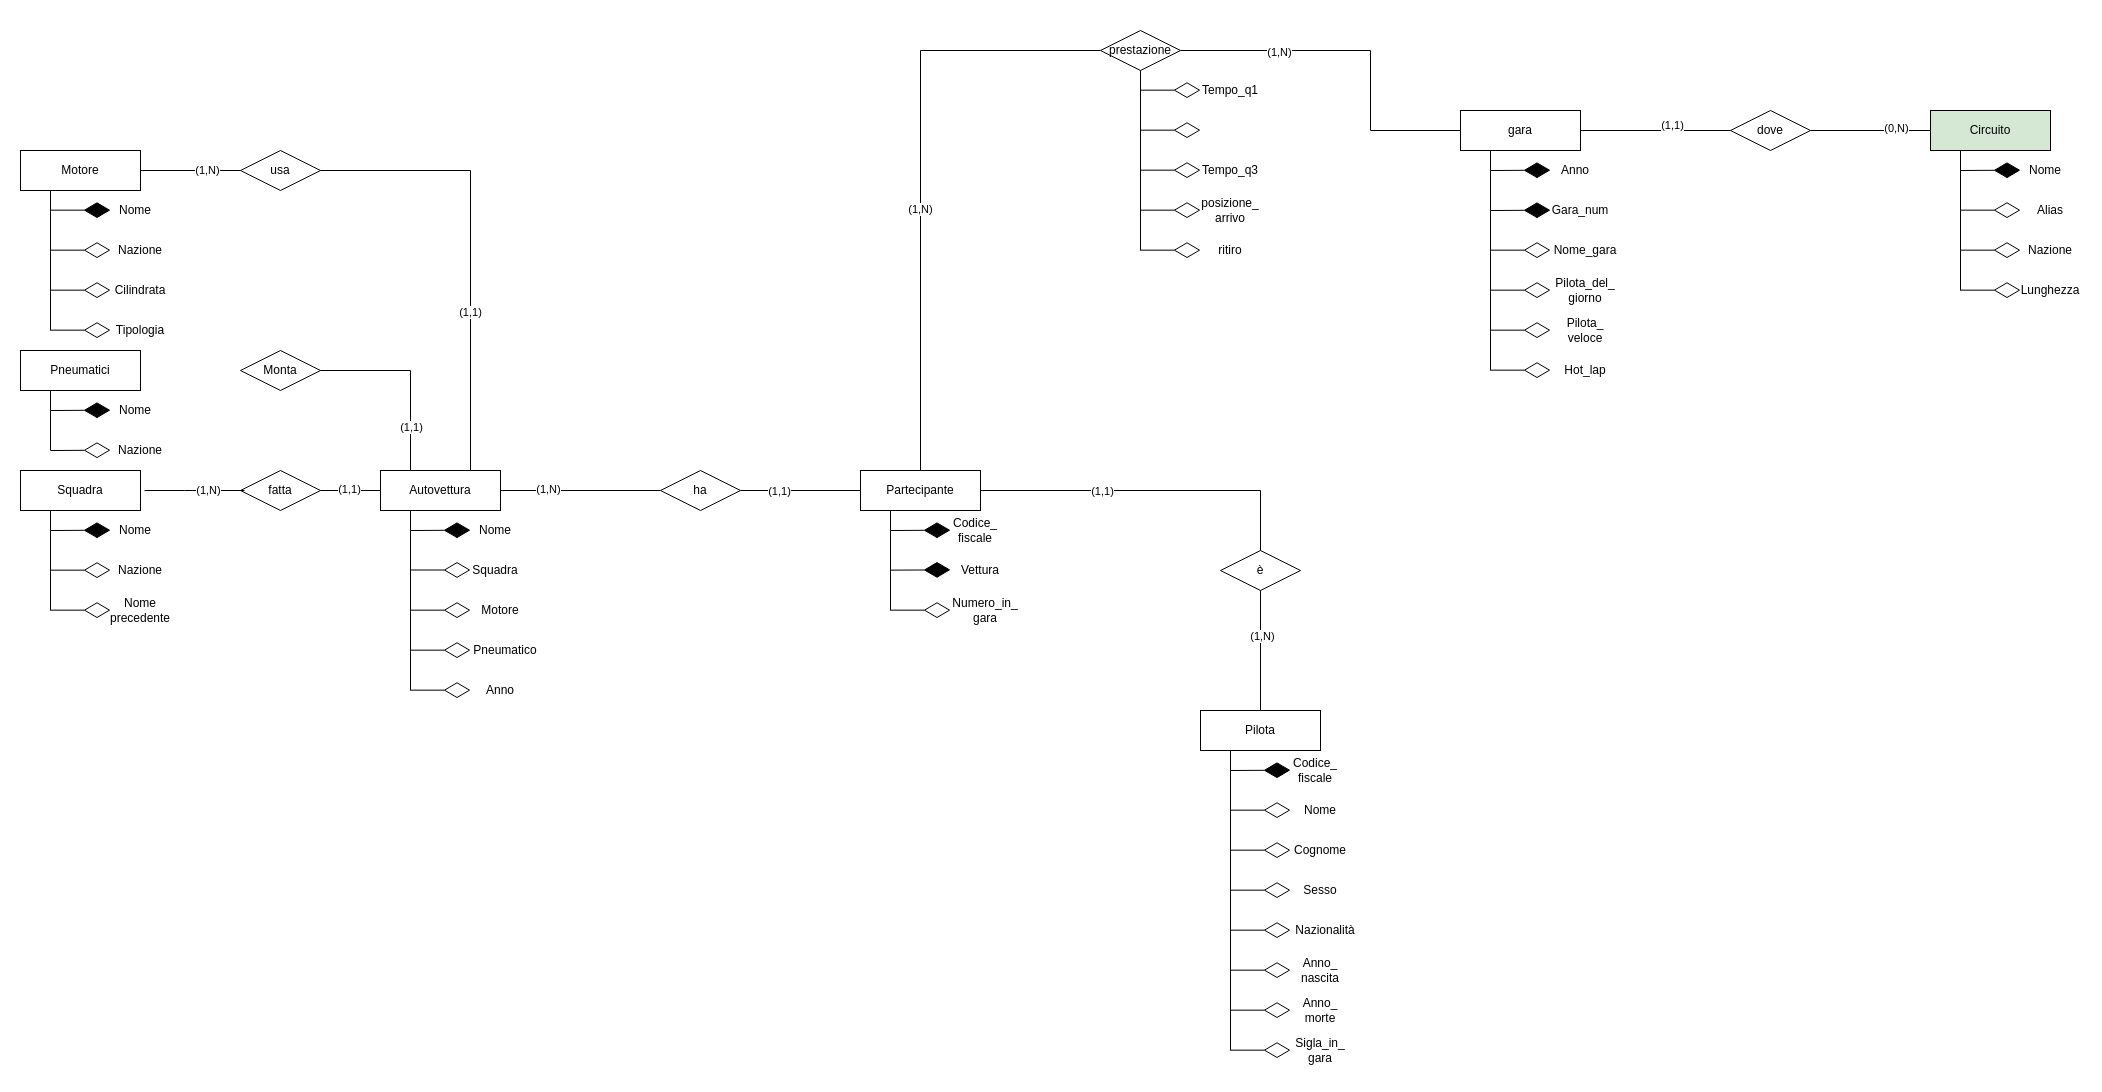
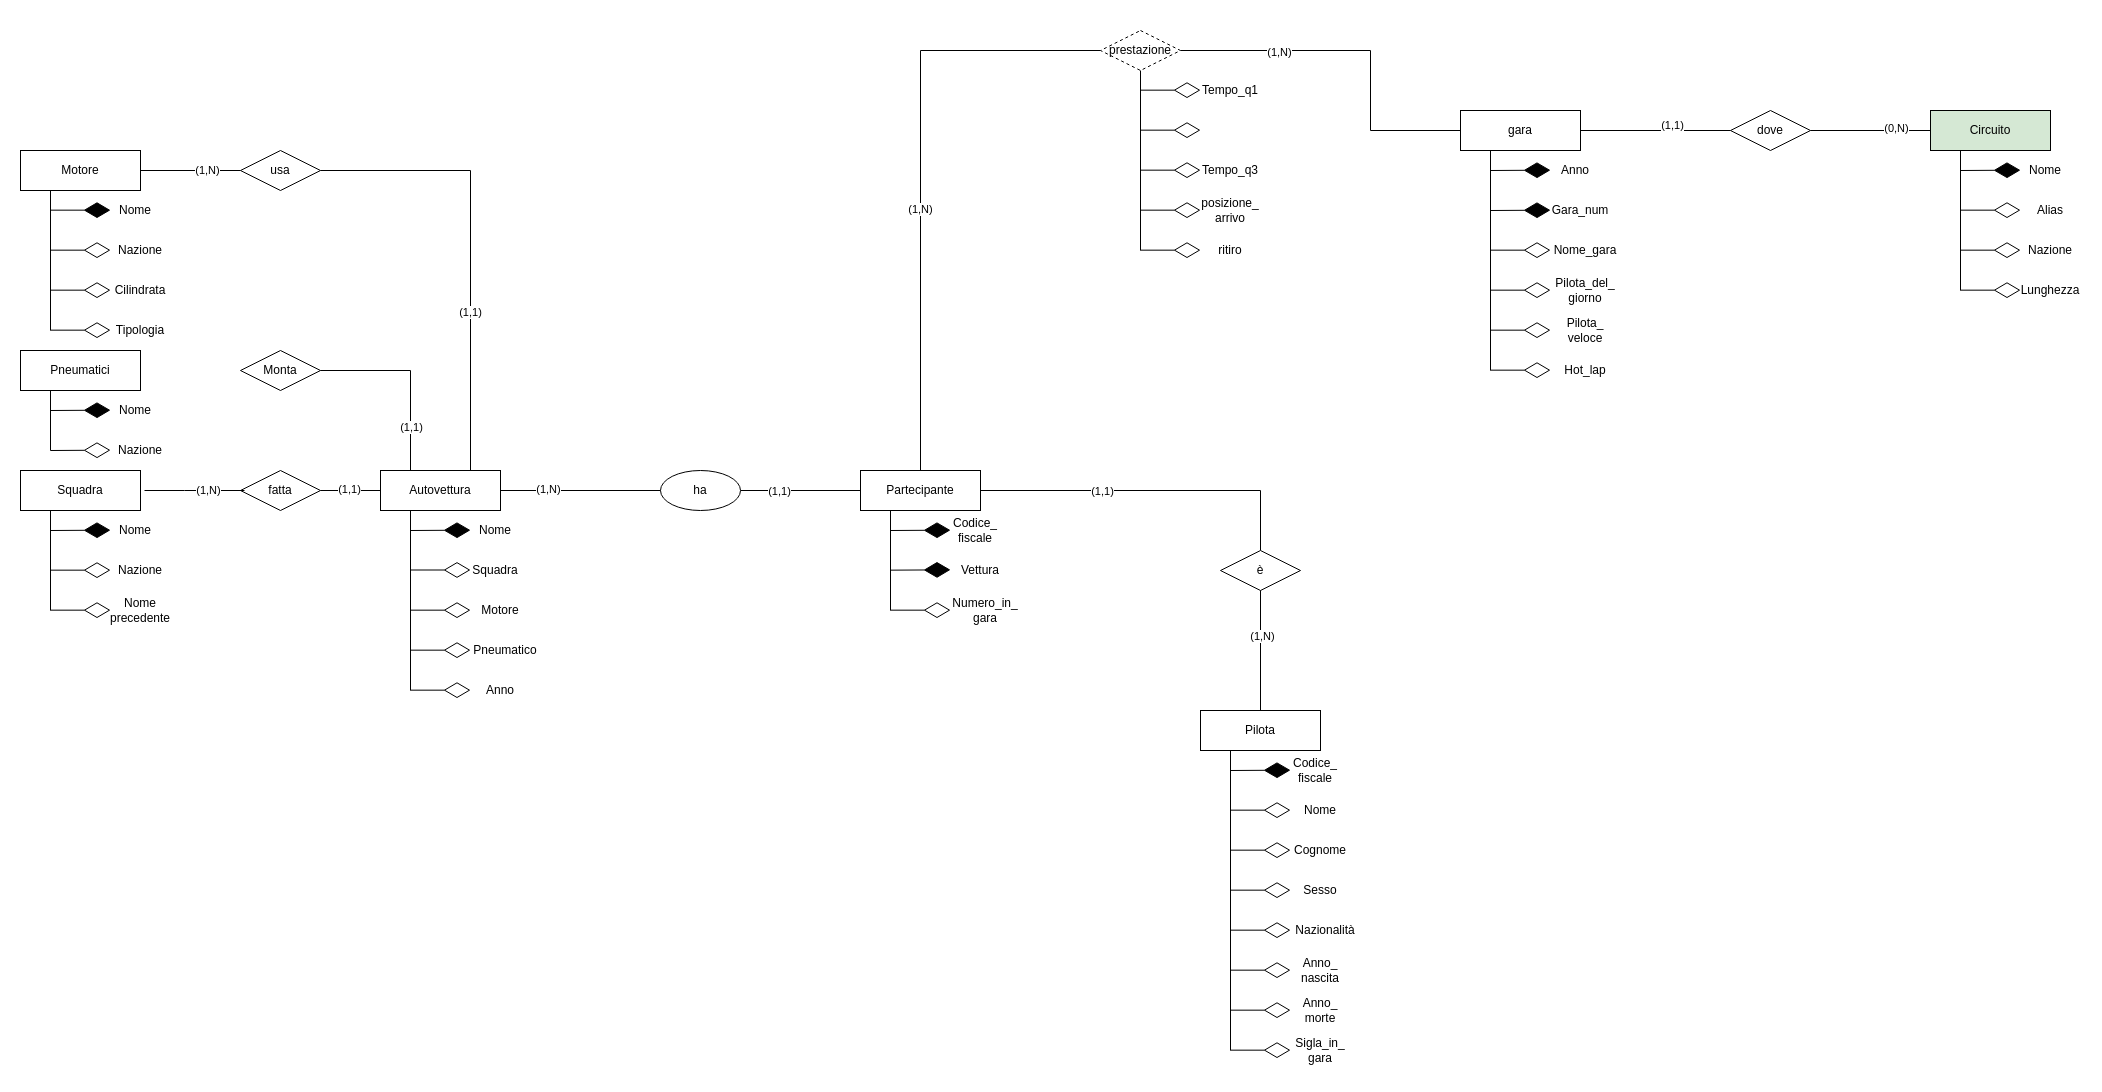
node "prestazione": style solid -> dashed
node "ha": shape diamond -> ellipse
